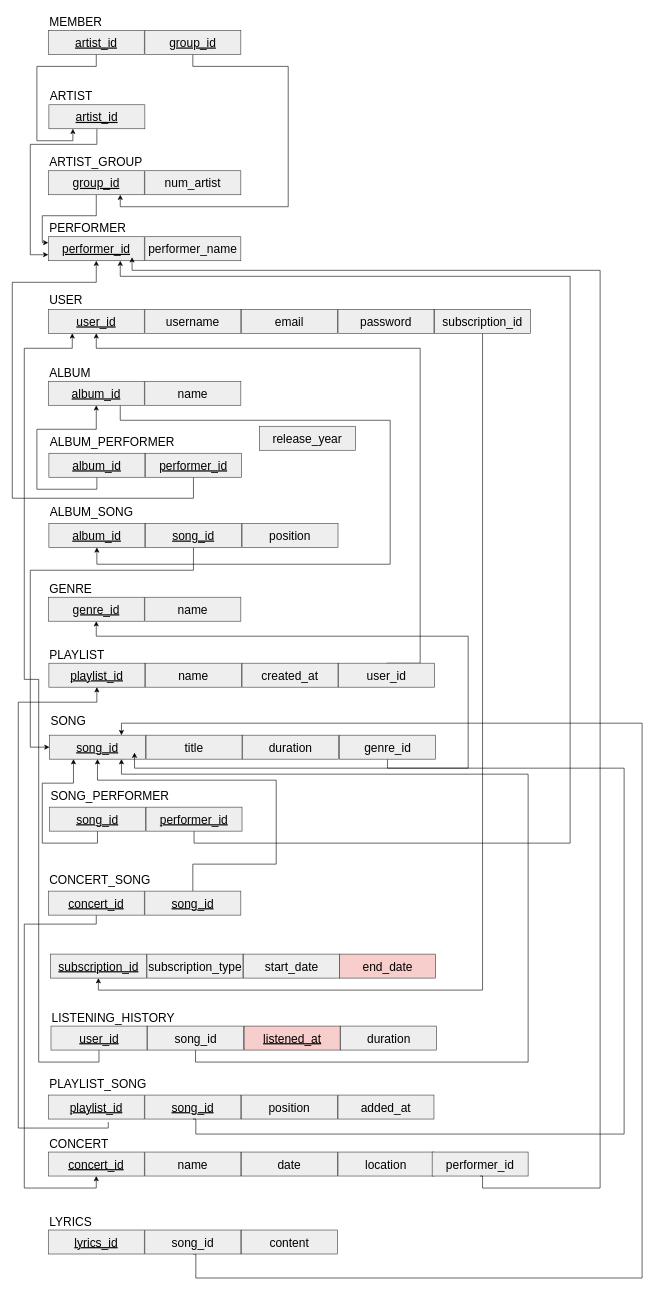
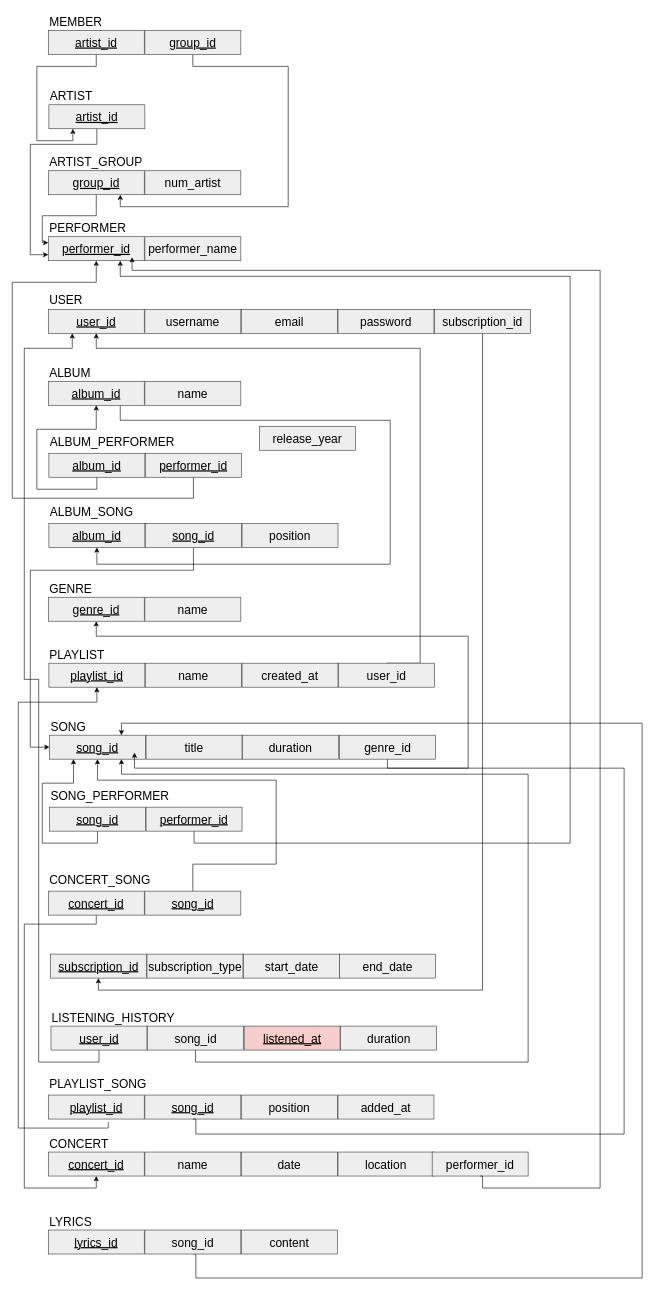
node "SONG": moved (71, 720) -> (71, 726)
node "end_date": fillcolor #f8cecc -> #eeeeee
